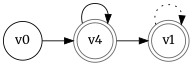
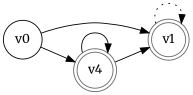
edge "v0" -> "v1": added
